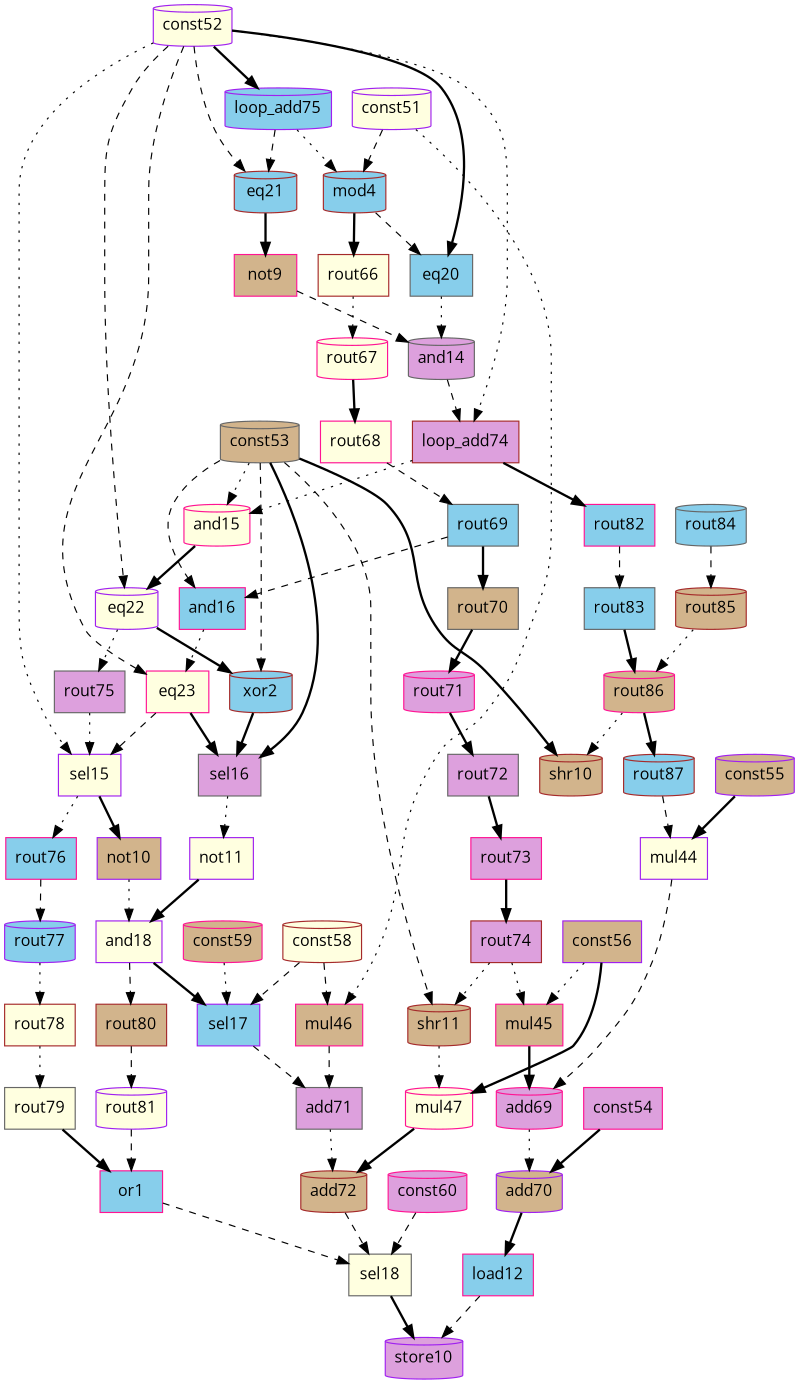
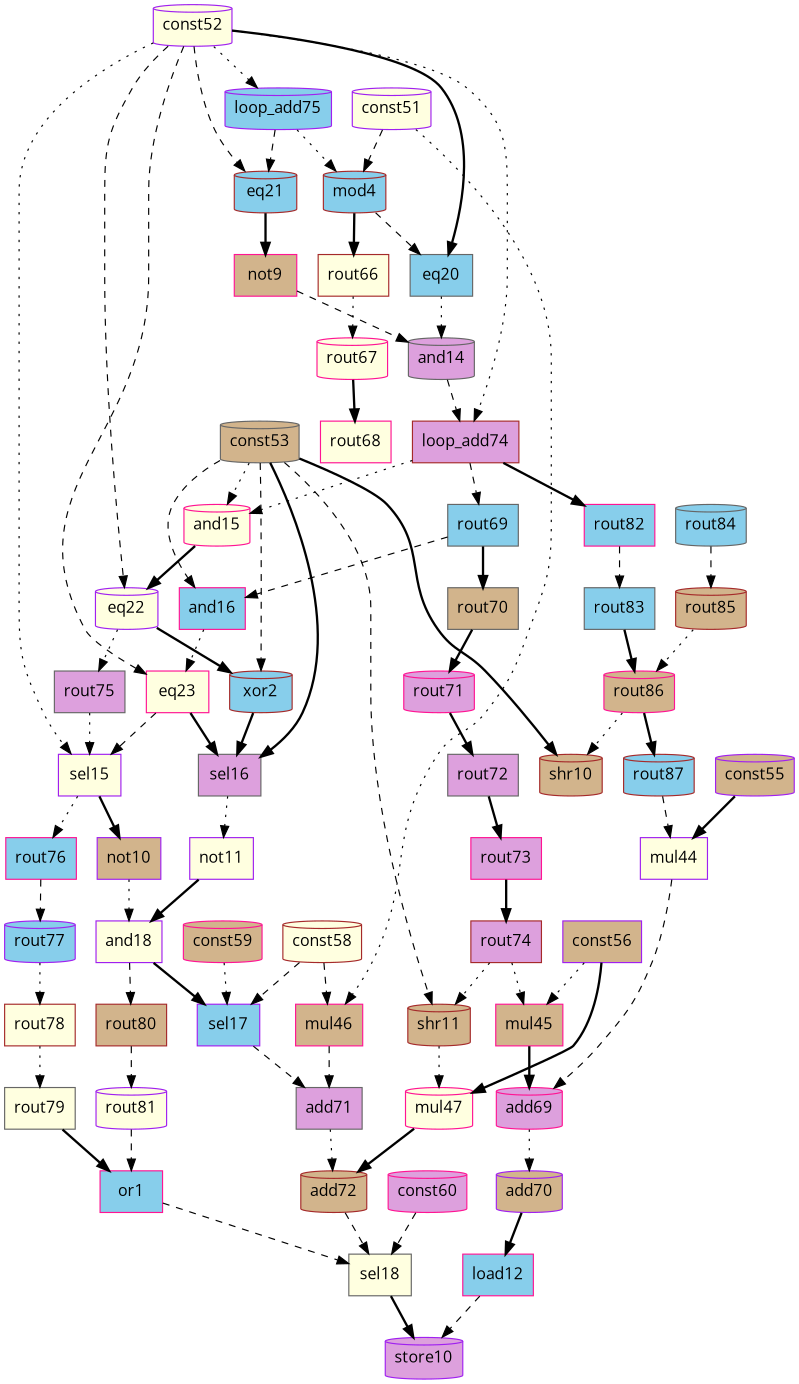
edge "const52" -> "loop_add75": style bold -> dotted
edge "rout68" -> "rout69": now "loop_add74" -> "rout69"
node "const54": removed
